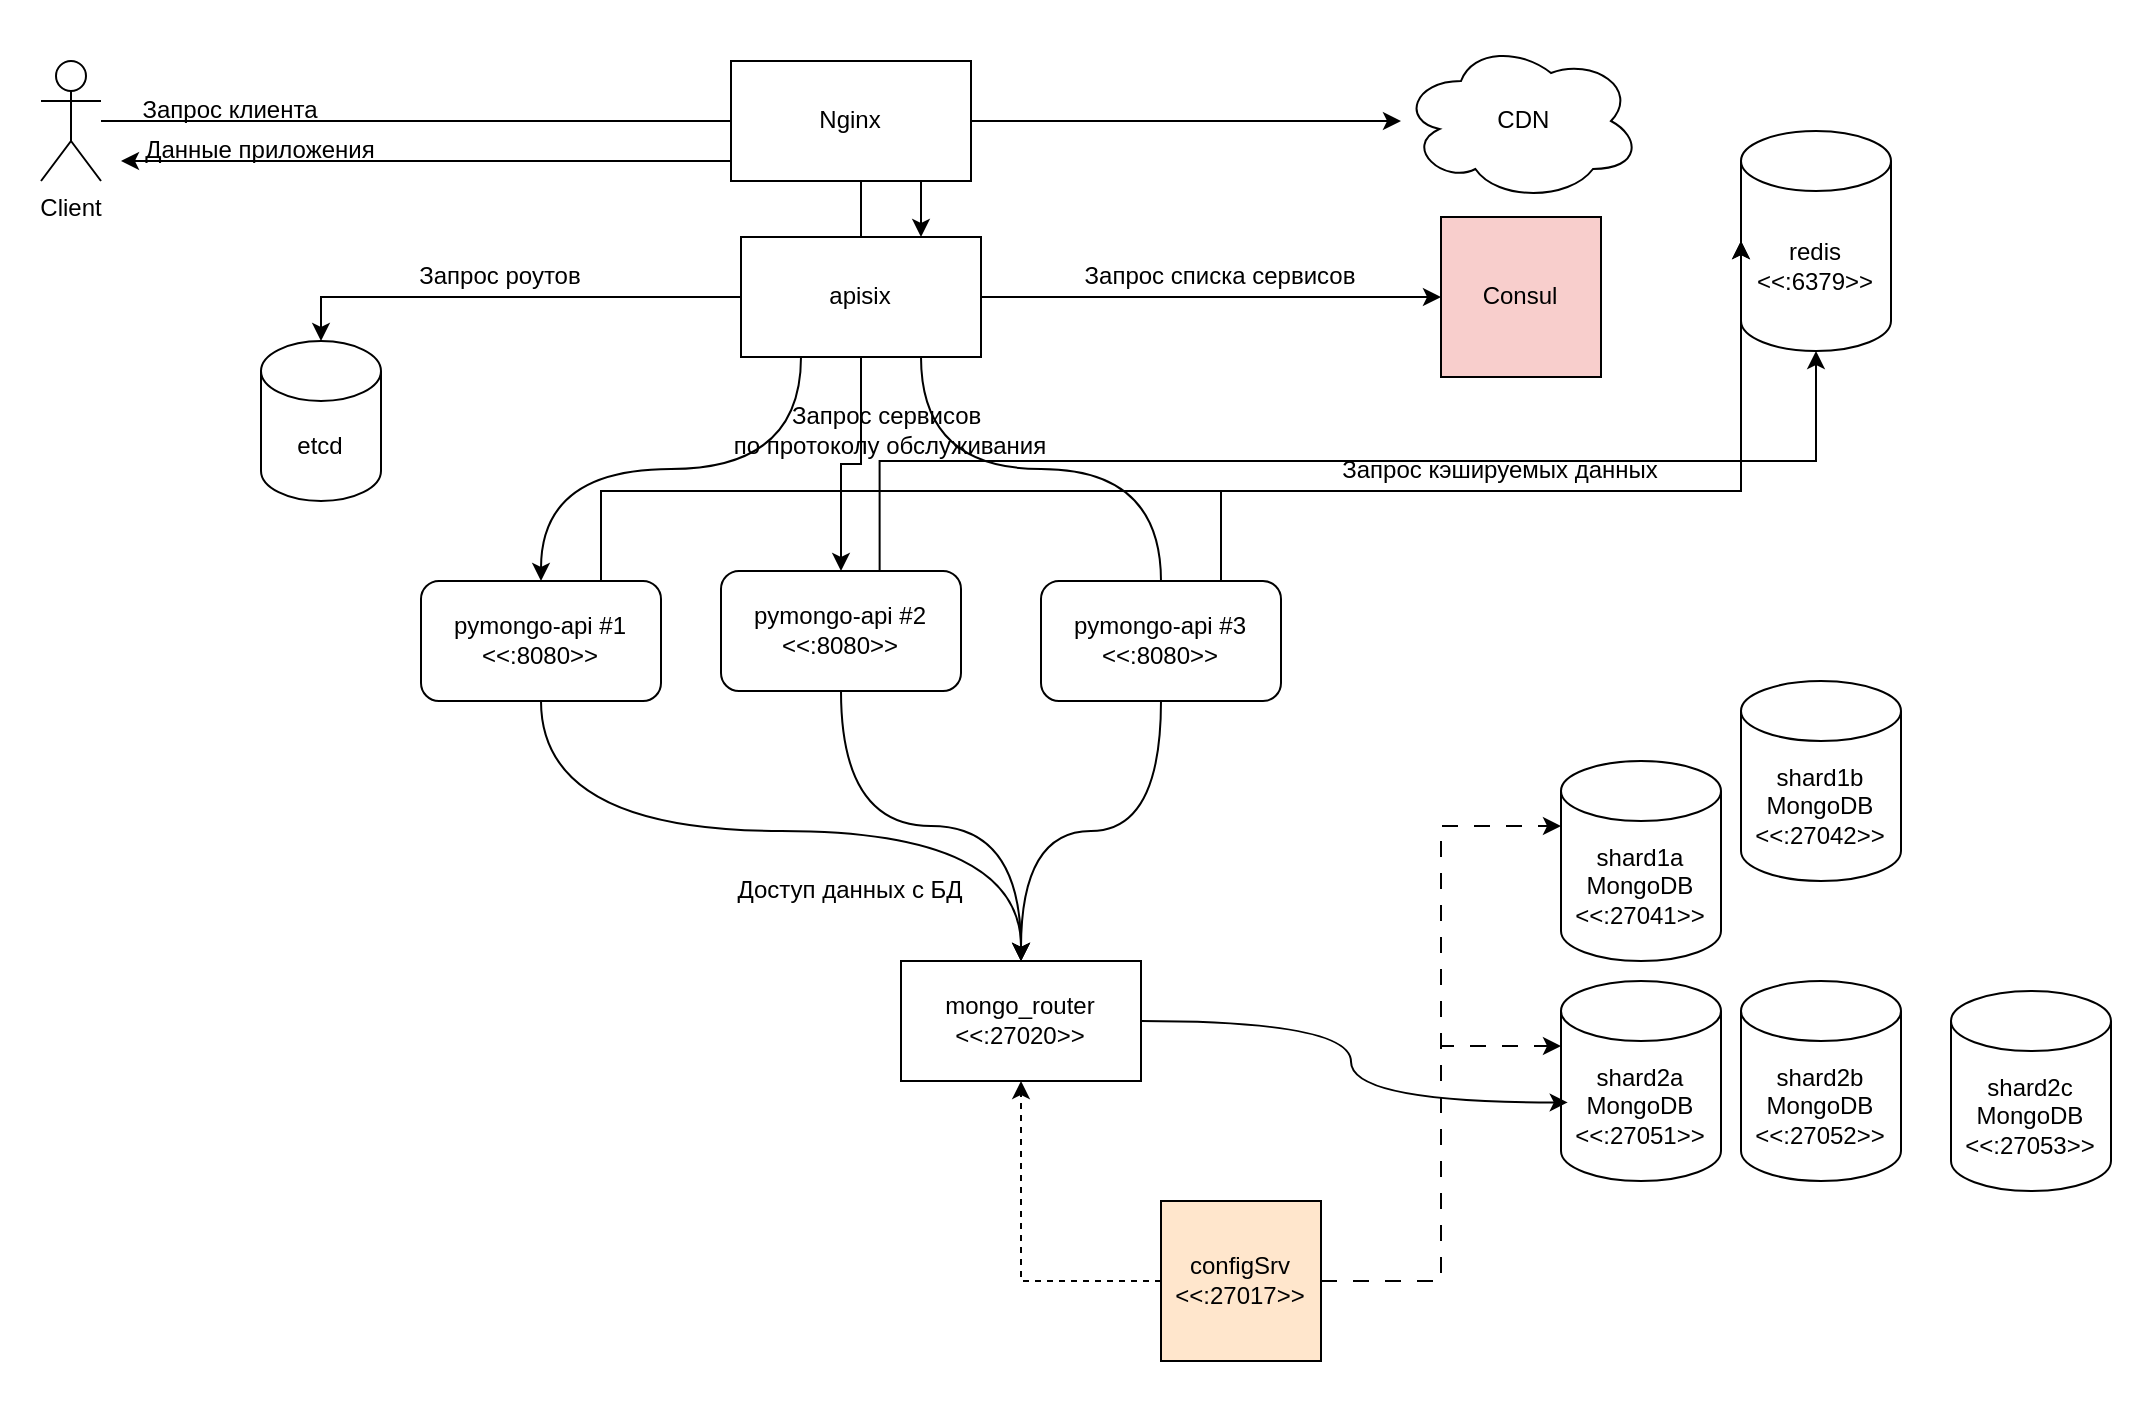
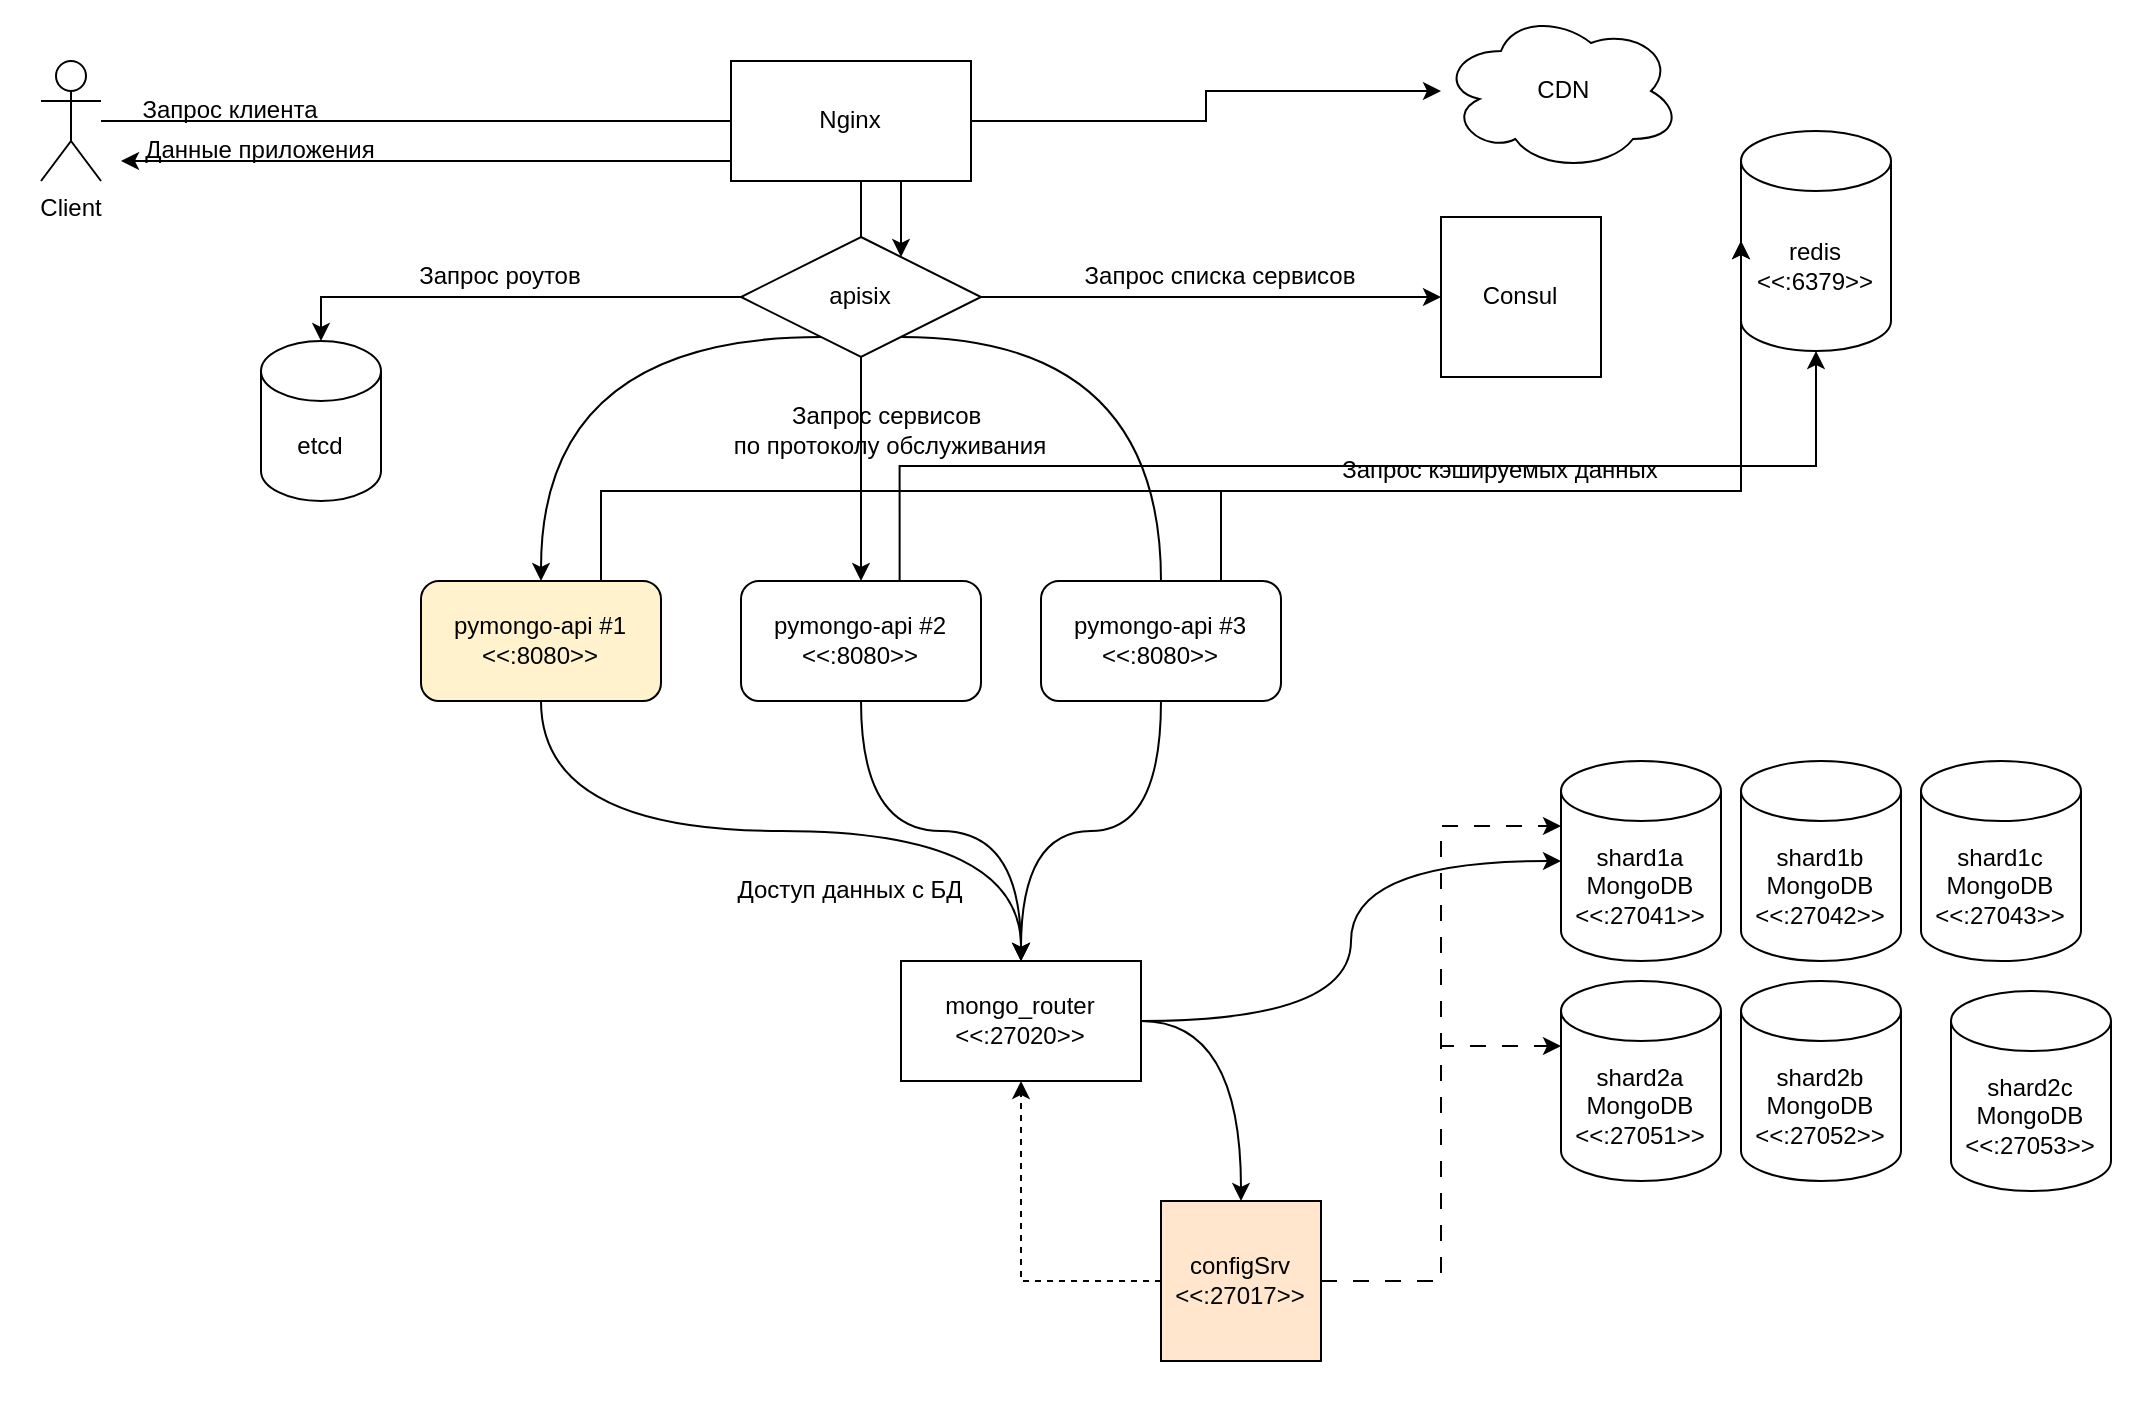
node "CDN": moved (1521, 121) -> (1561, 91)
node "apisix": shape rectangle -> diamond
node "Consul": fillcolor #f8cecc -> #ffffff
node "pymongo-api #2 <<:8080>>": moved (841, 631) -> (861, 641)
node "pymongo-api #1 <<:8080>>": fillcolor #ffffff -> #fff2cc
node "shard1b MongoDB <<:27042>>": moved (1821, 781) -> (1821, 861)
node "shard1c MongoDB <<:27043>>": added
edge "mongo_router <<:27020>>" -> "shard1a MongoDB <<:27041>>": added
edge "mongo_router <<:27020>>" -> "shard2a MongoDB <<:27051>>": now "mongo_router <<:27020>>" -> "configSrv <<:27017>>"
